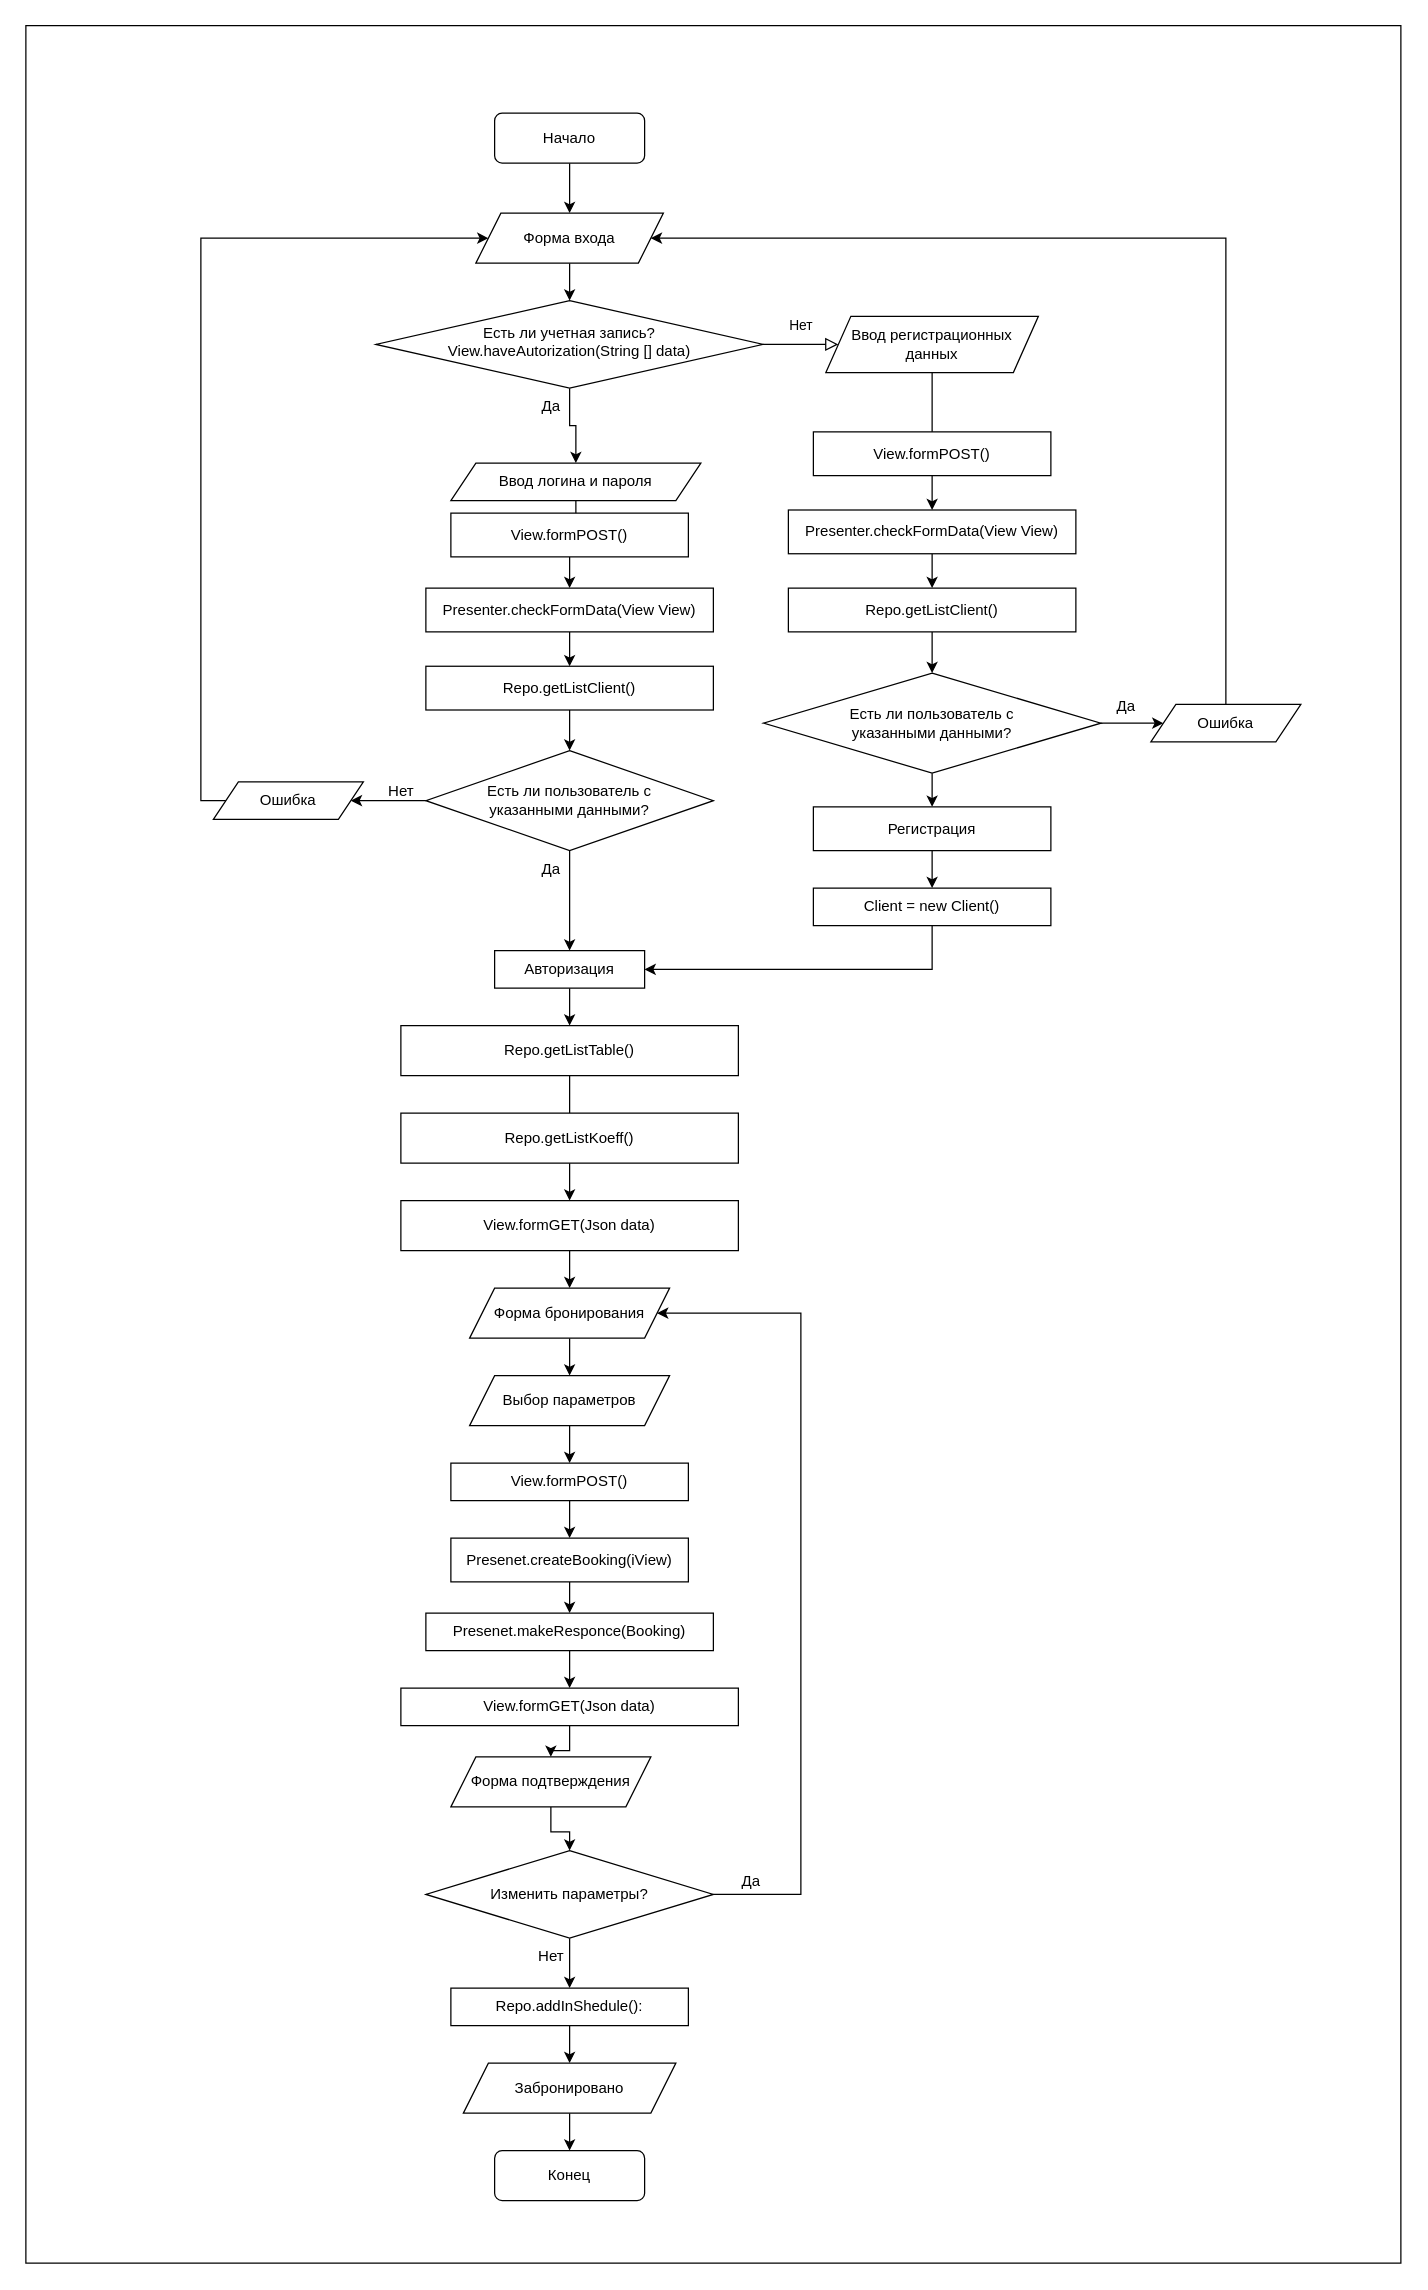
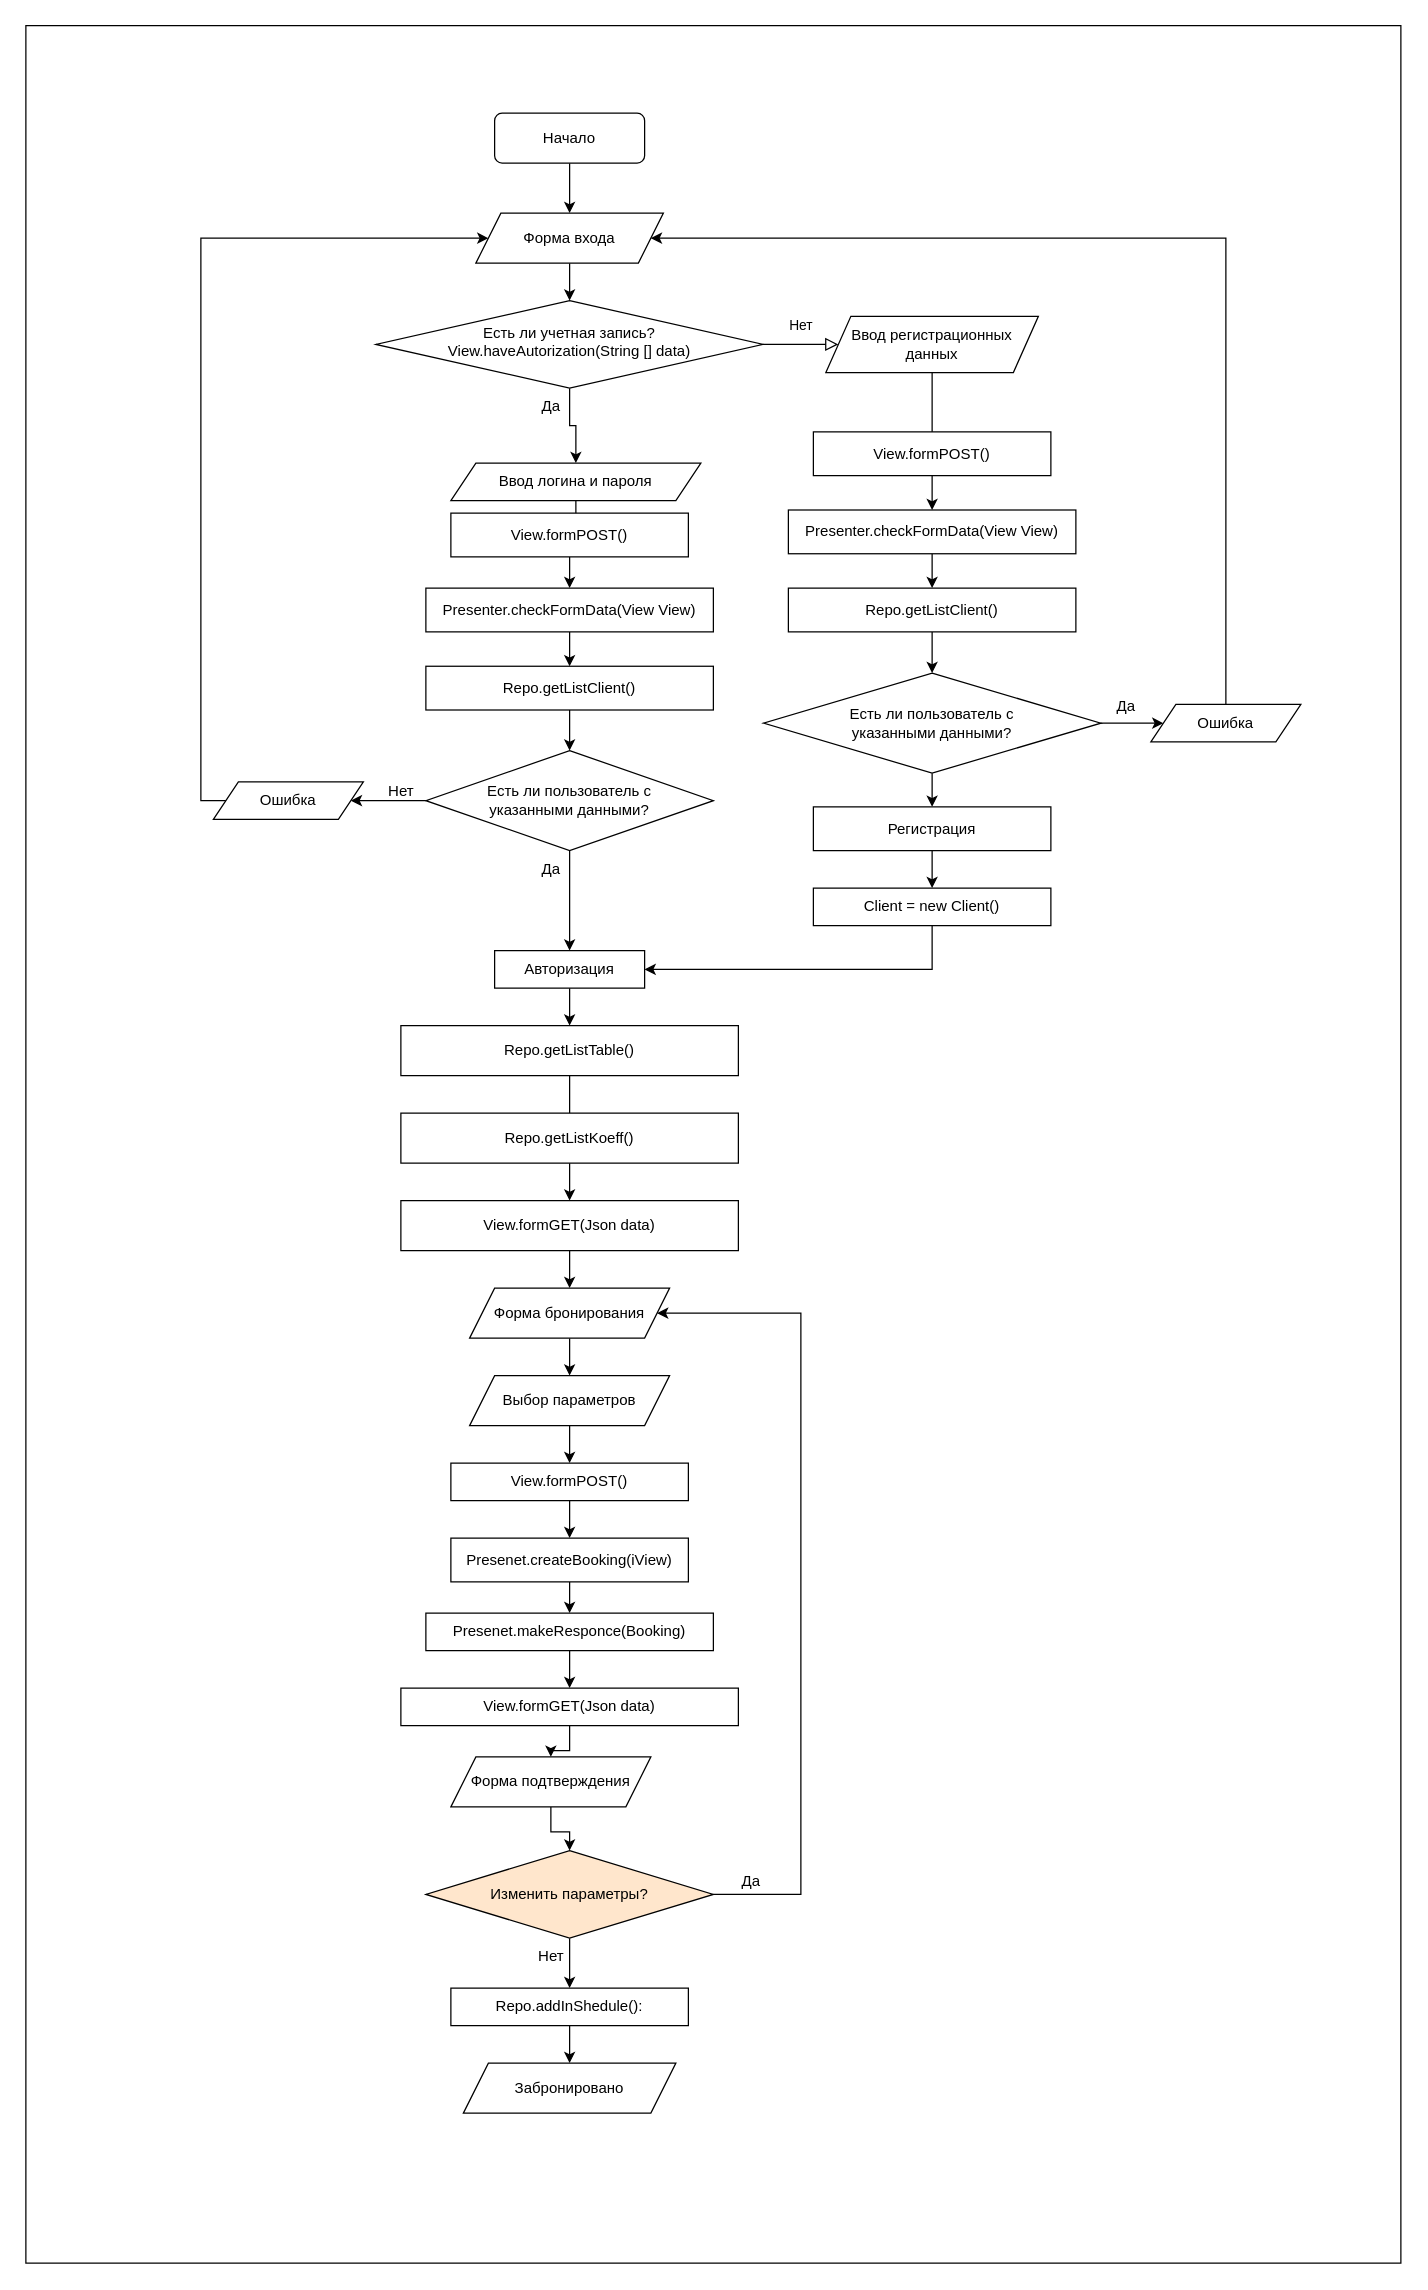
node "Изменить параметры?": fillcolor #ffffff -> #ffe6cc
edge "Забронировано" -> "Конец": removed
node "Конец": removed
